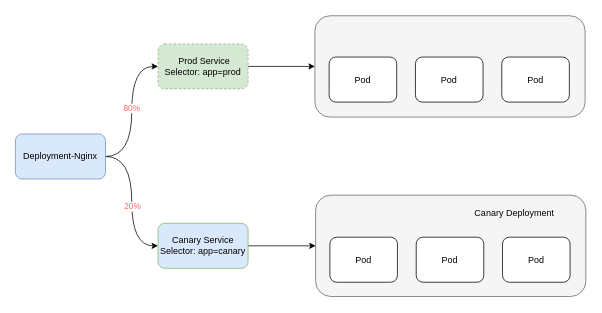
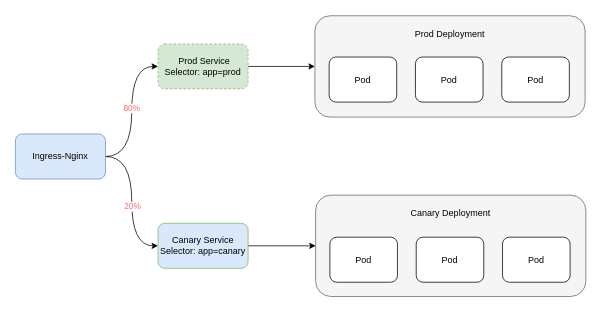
node "Prod Deployment": added
node "Deployment-Nginx": label "Deployment-Nginx" -> "Ingress-Nginx"
node "Canary Deployment": moved (514, 213) -> (450, 213)
